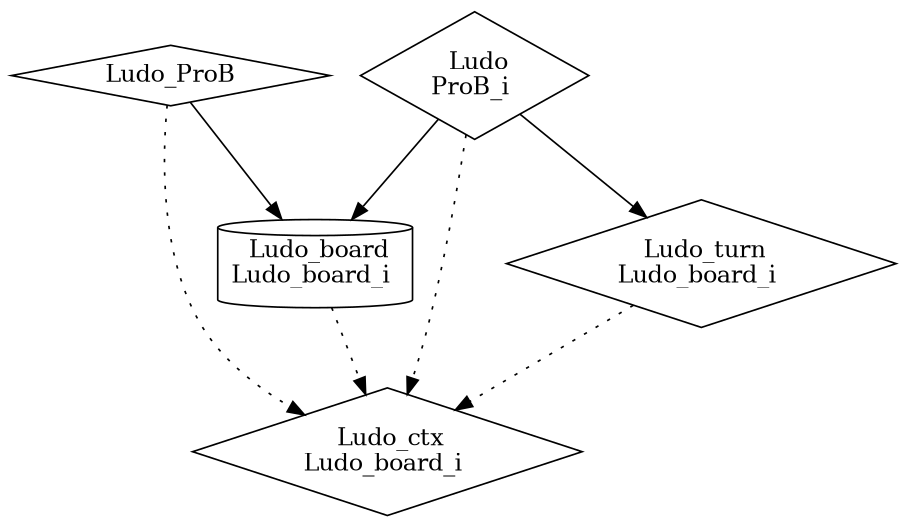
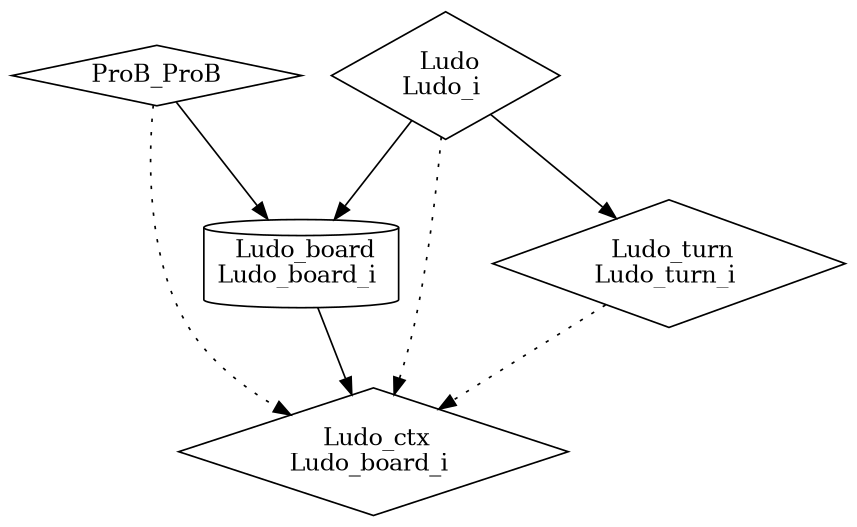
node "Ludo_ProB": label "Ludo_ProB" -> "ProB_ProB"
node "Ludo ProB_i": label "Ludo ProB_i" -> "Ludo Ludo_i"
node "Ludo_turn Ludo_board_i": label "Ludo_turn Ludo_board_i" -> "Ludo_turn Ludo_turn_i"
edge "Ludo_board Ludo_board_i" -> "Ludo_ctx Ludo_board_i": style dotted -> solid
